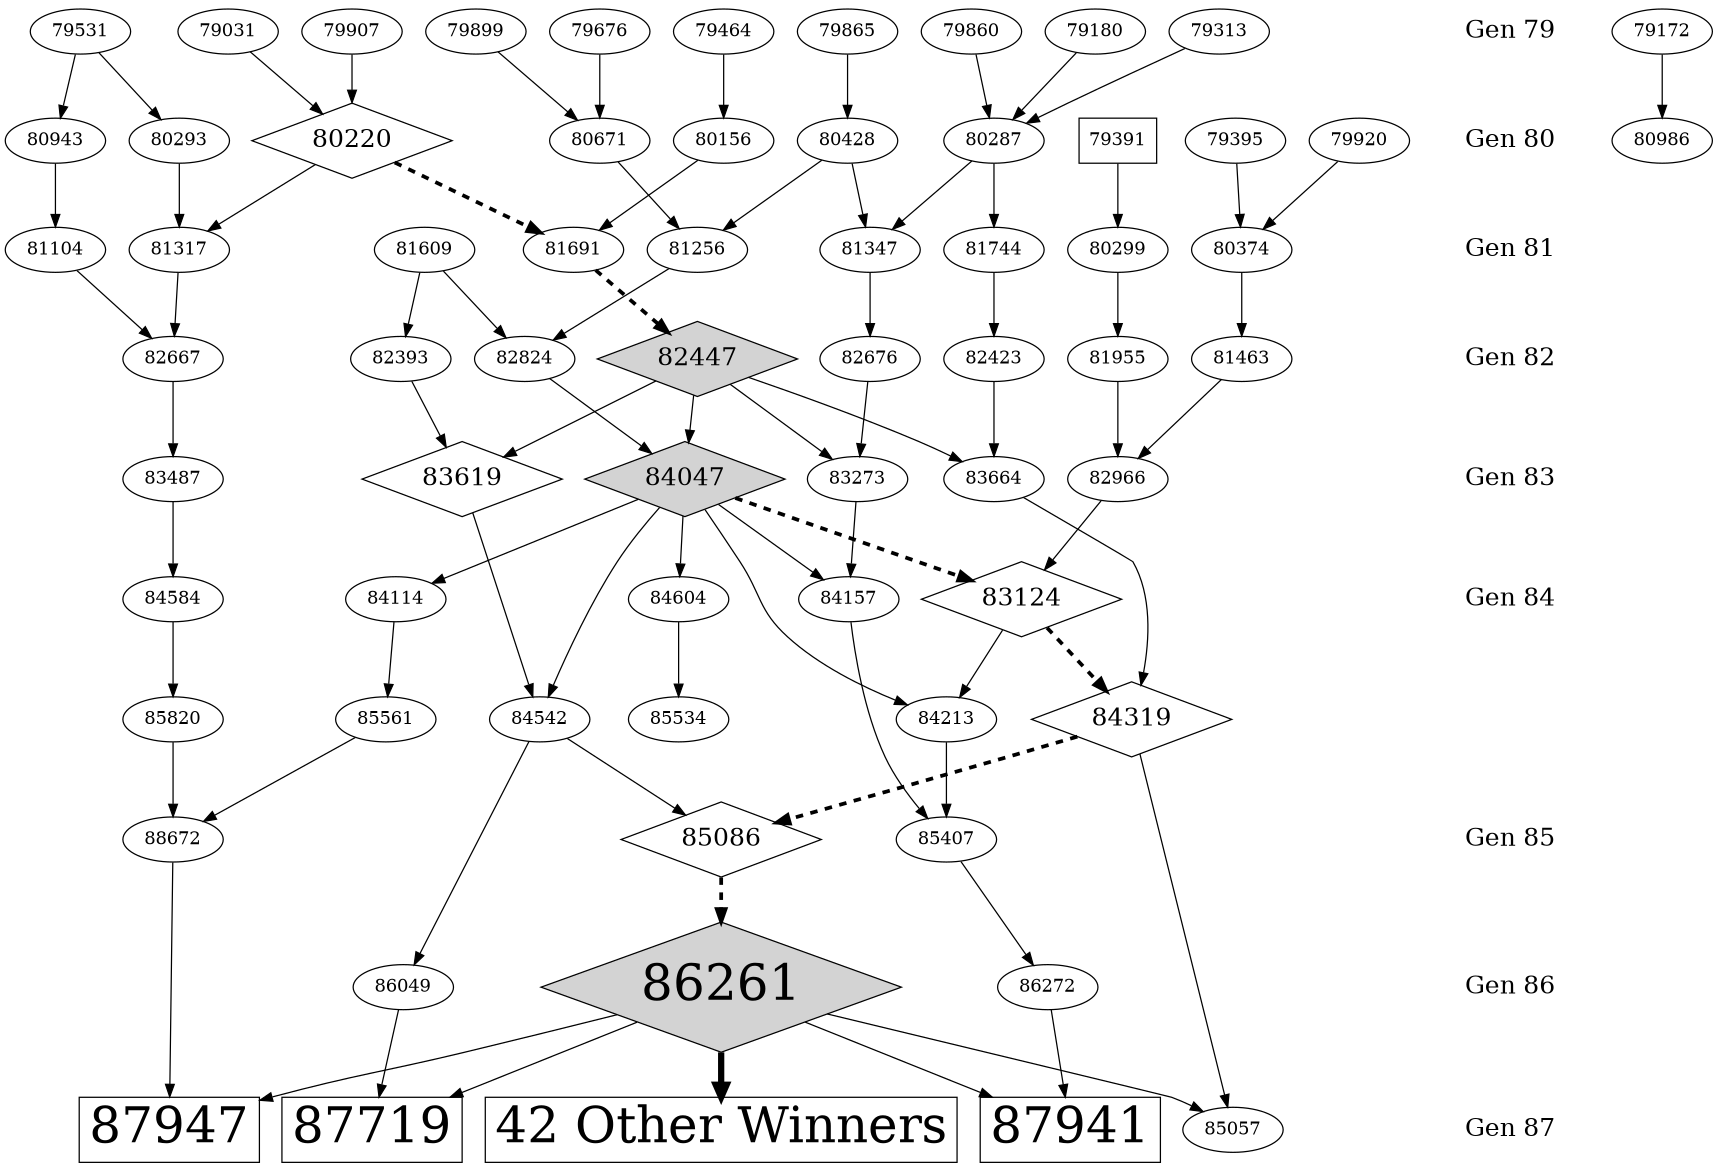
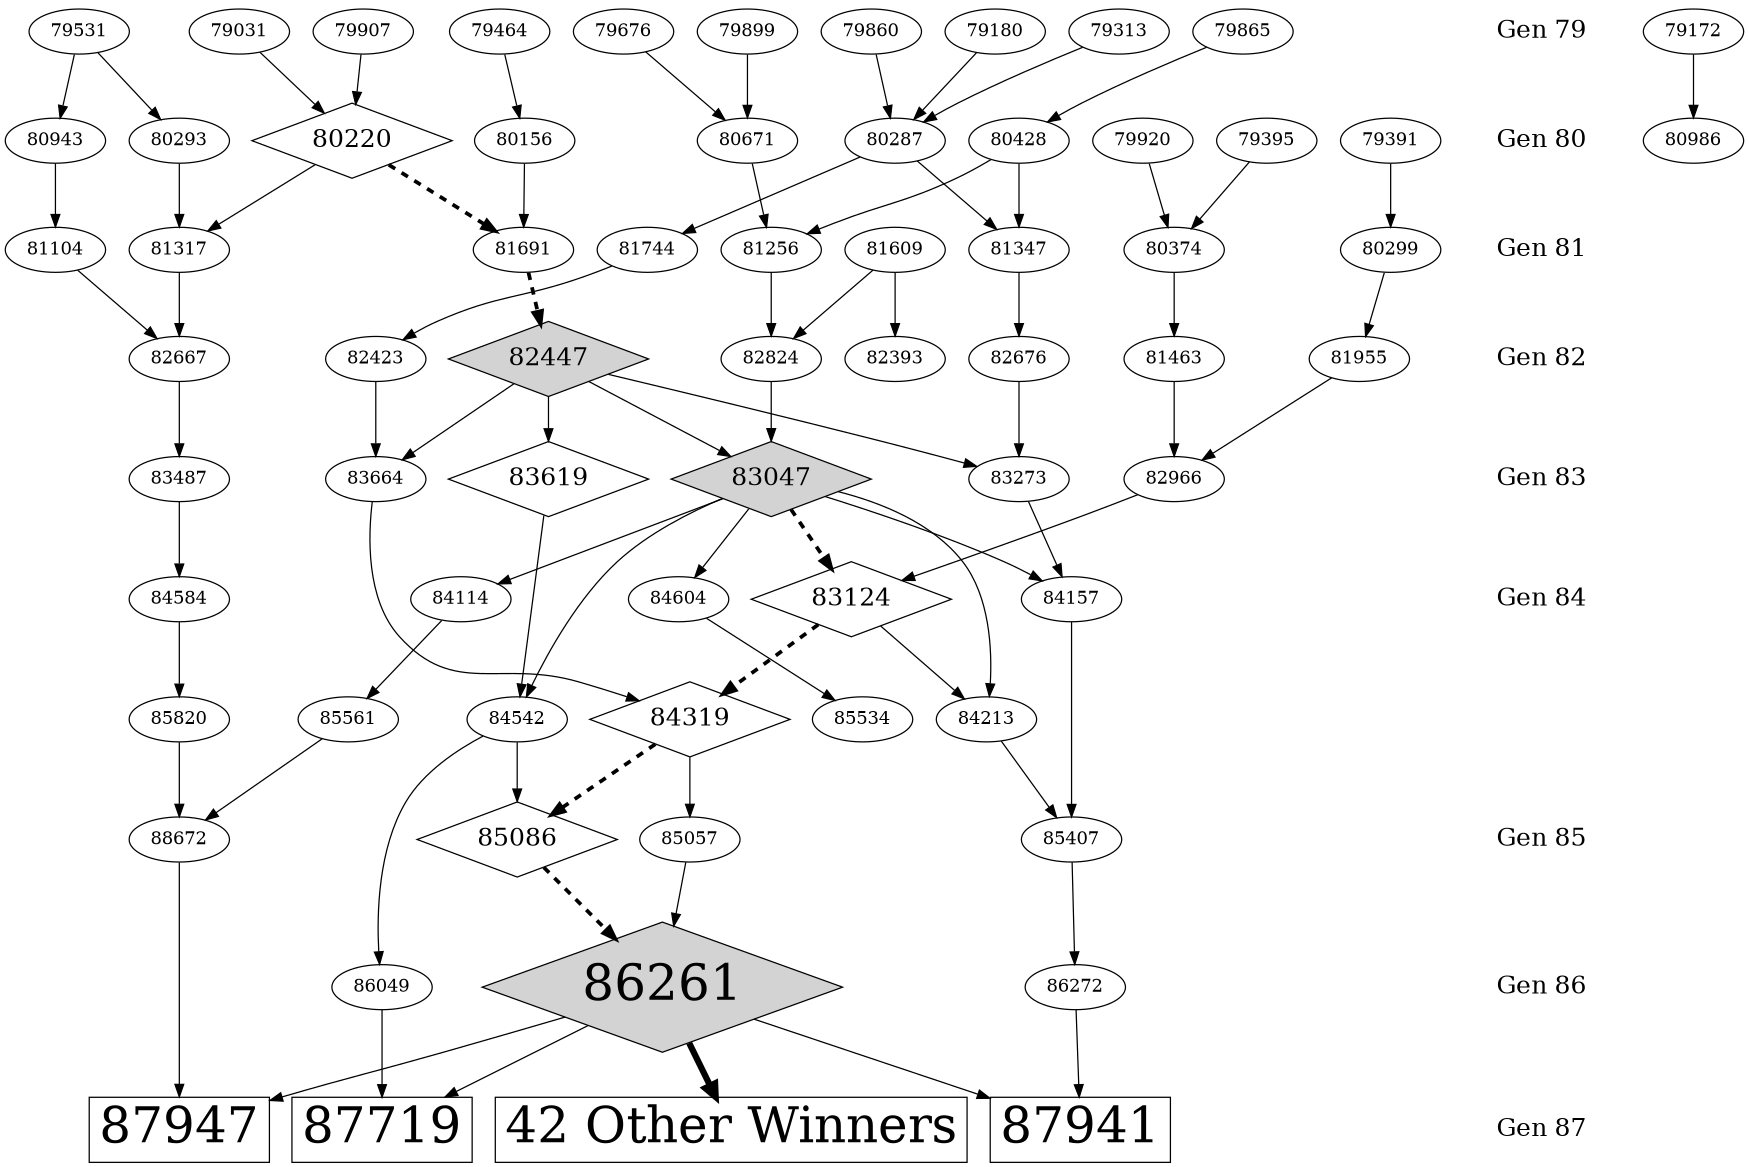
node "79391": shape box -> ellipse
edge "82393" -> "83619": removed
node "84047": label "84047" -> "83047"
edge "86261" -> "85057": reversed
